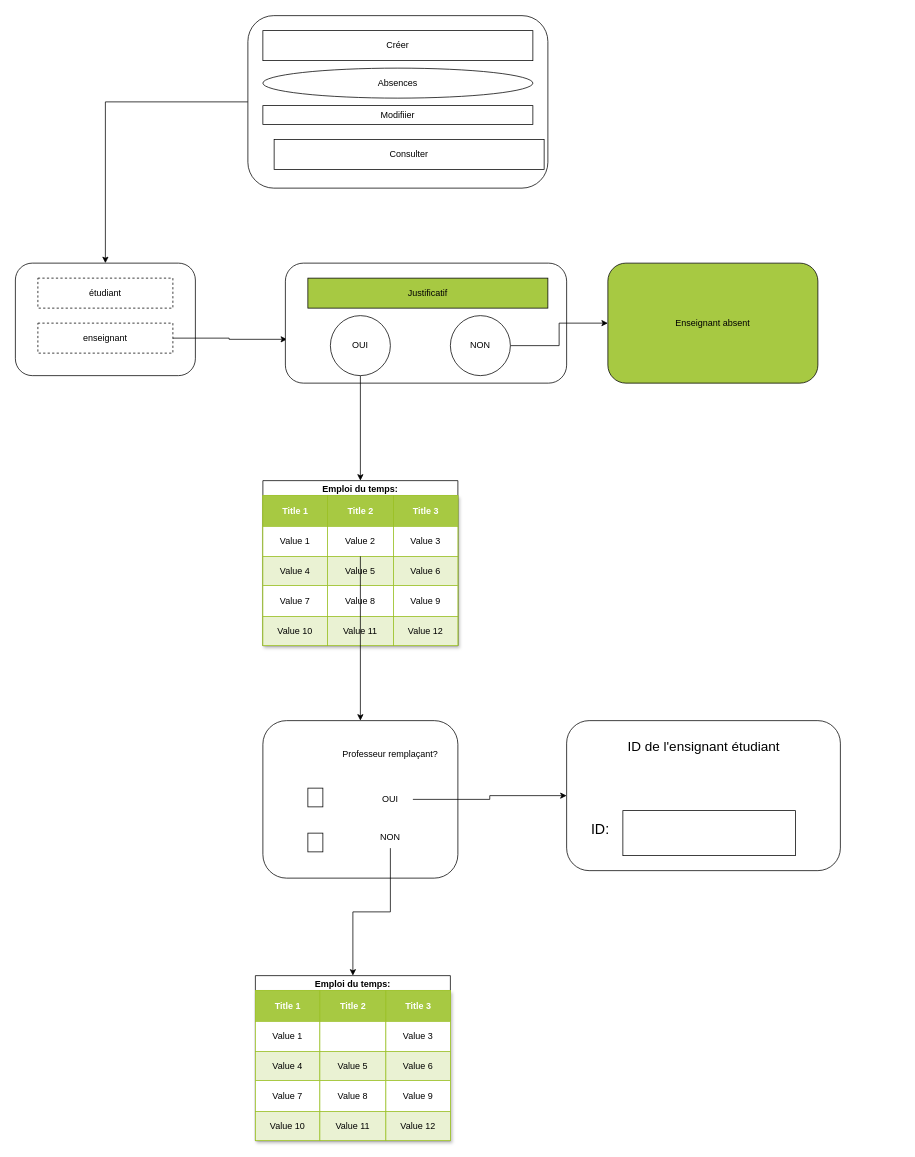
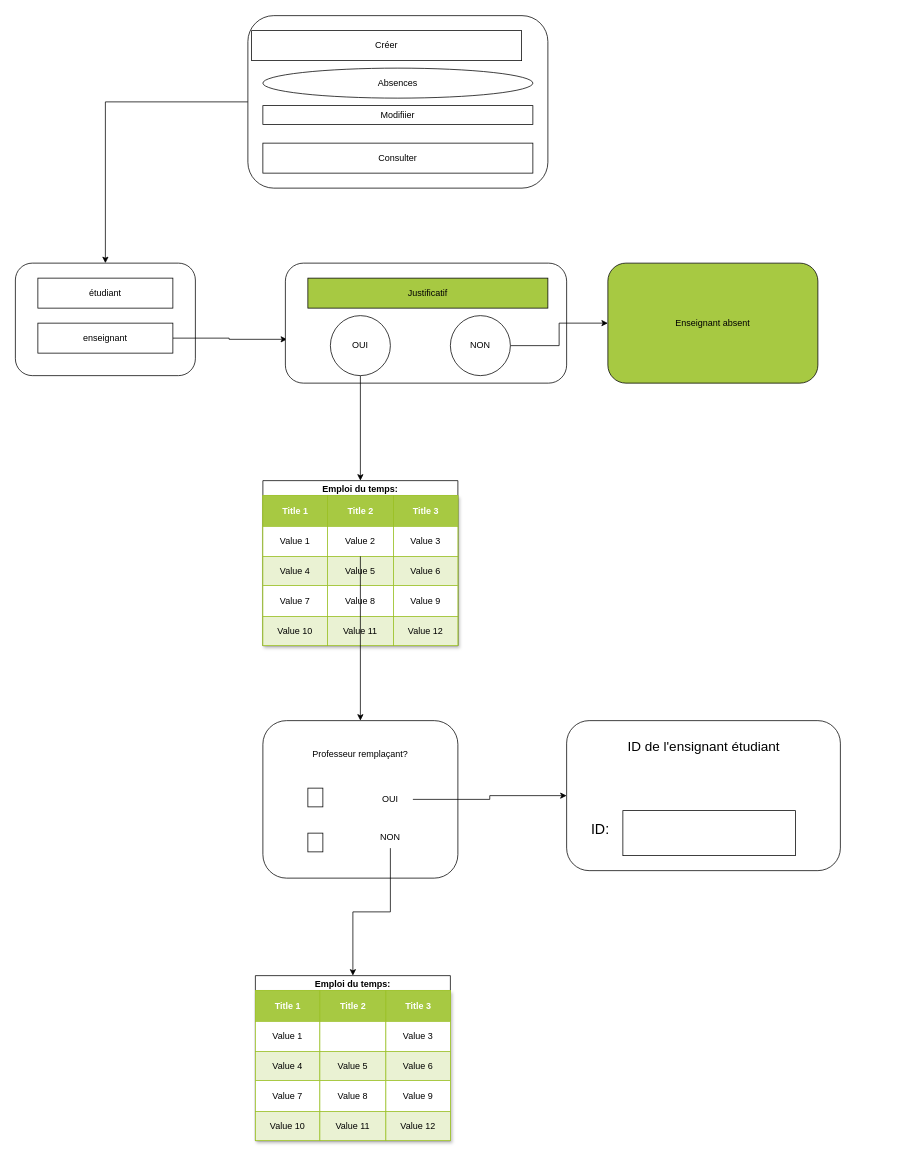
node "Créer": moved (398, 45) -> (387, 45)
node "Consulter": moved (409, 154) -> (398, 158)
node "étudiant": style dashed -> solid
node "enseignant": style dashed -> solid
node "Professeur remplaçant?": moved (390, 754) -> (360, 754)
